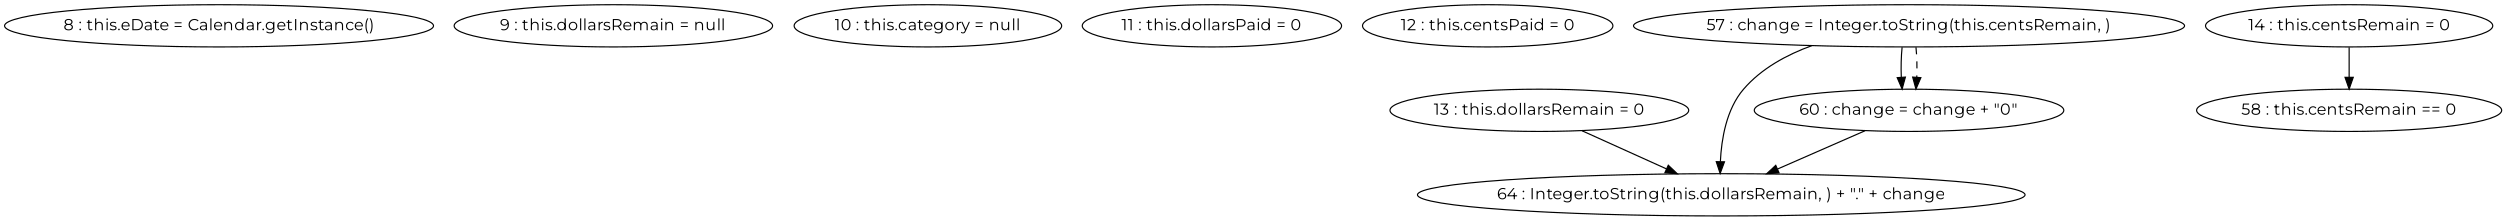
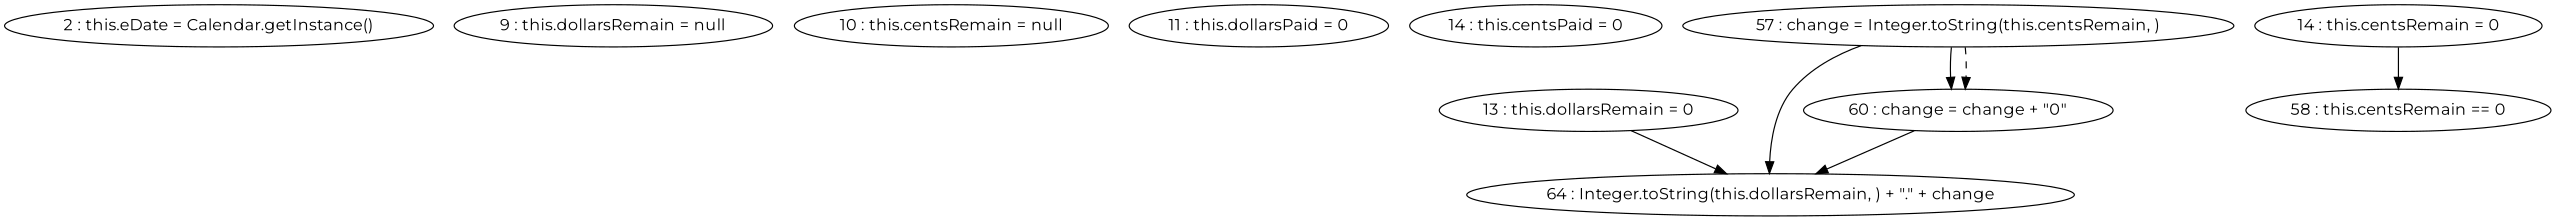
node "8 : this.eDate = Calendar.getInstance()": label "8 : this.eDate = Calendar.getInstance()" -> "2 : this.eDate = Calendar.getInstance()"
node "10 : this.category = null": label "10 : this.category = null" -> "10 : this.centsRemain = null"
node "12 : this.centsPaid = 0": label "12 : this.centsPaid = 0" -> "14 : this.centsPaid = 0"
